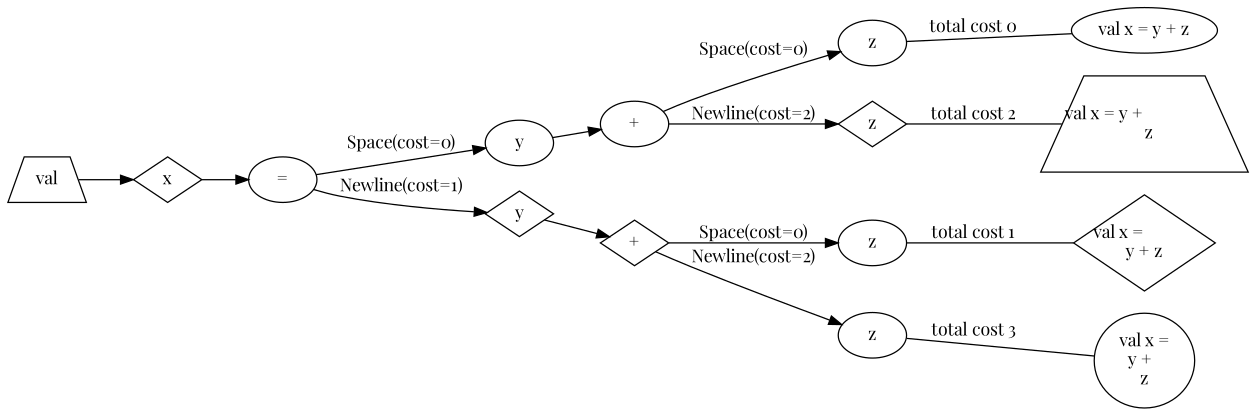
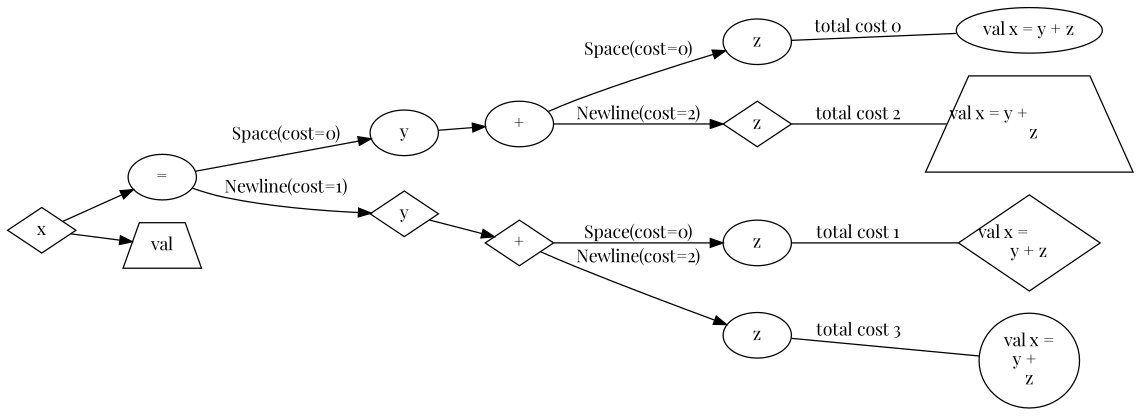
edge "val" -> "x": reversed
